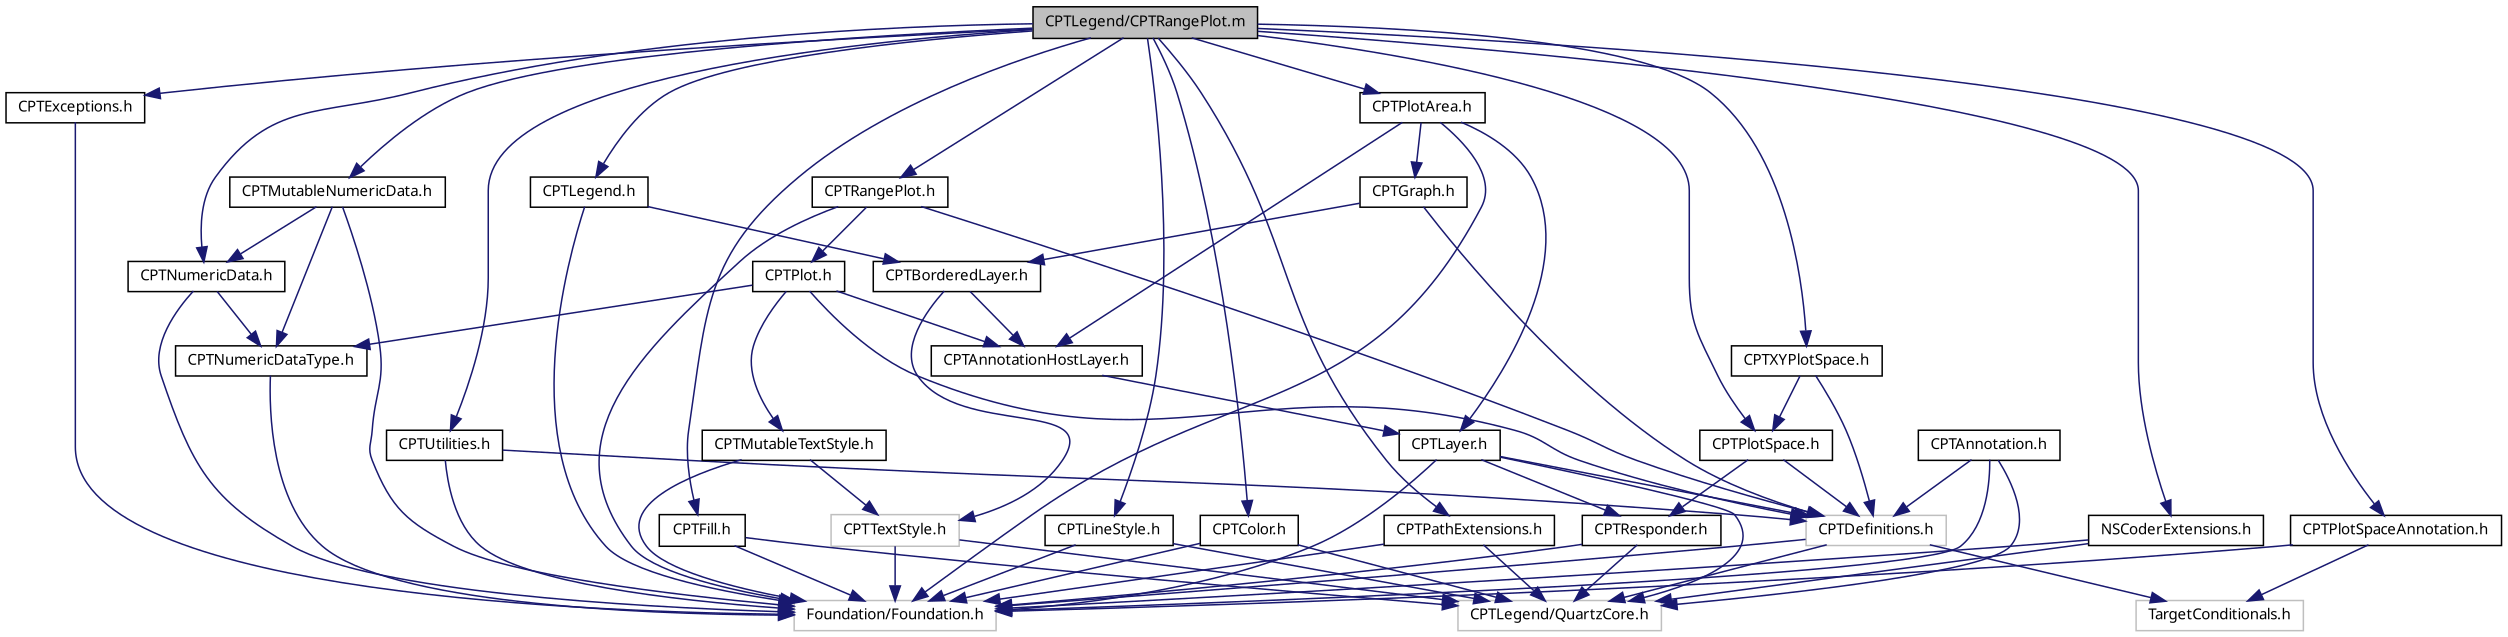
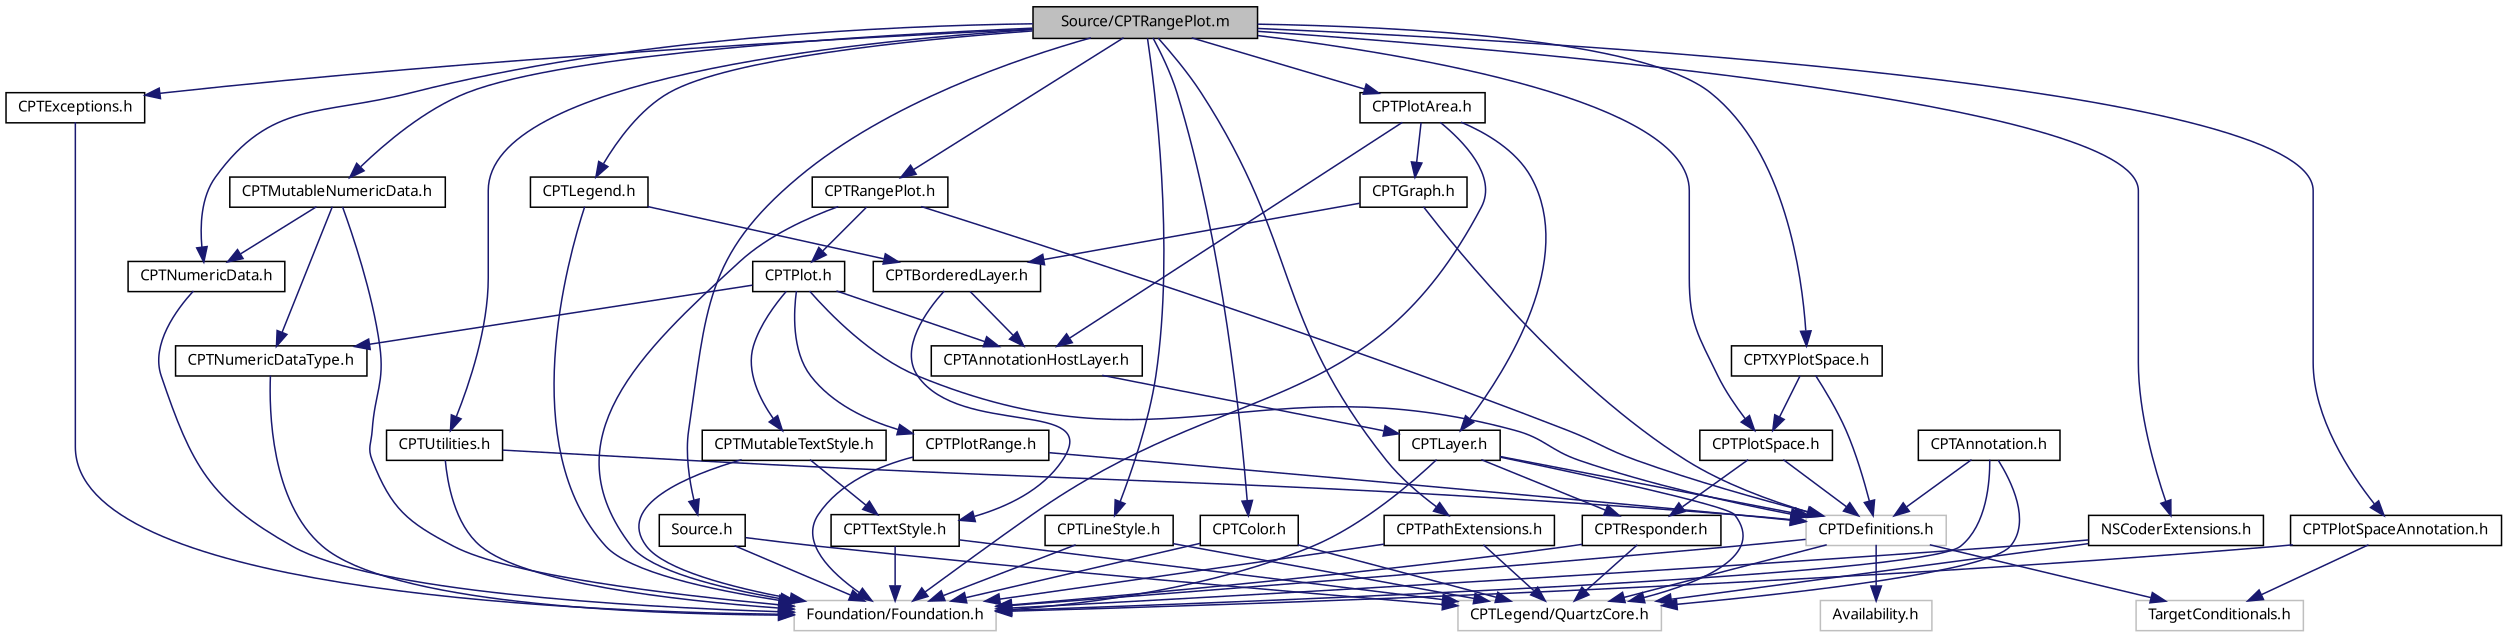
node "CPTLegend/CPTRangePlot.m": label "CPTLegend/CPTRangePlot.m" -> "Source/CPTRangePlot.m"
edge "CPTNumericData.h" -> "CPTNumericDataType.h": removed
node "CPTPlotRange.h": added
node "CPTFill.h": label "CPTFill.h" -> "Source.h"
node "CPTTextStyle.h": color grey75 -> black
node "Availability.h": added
